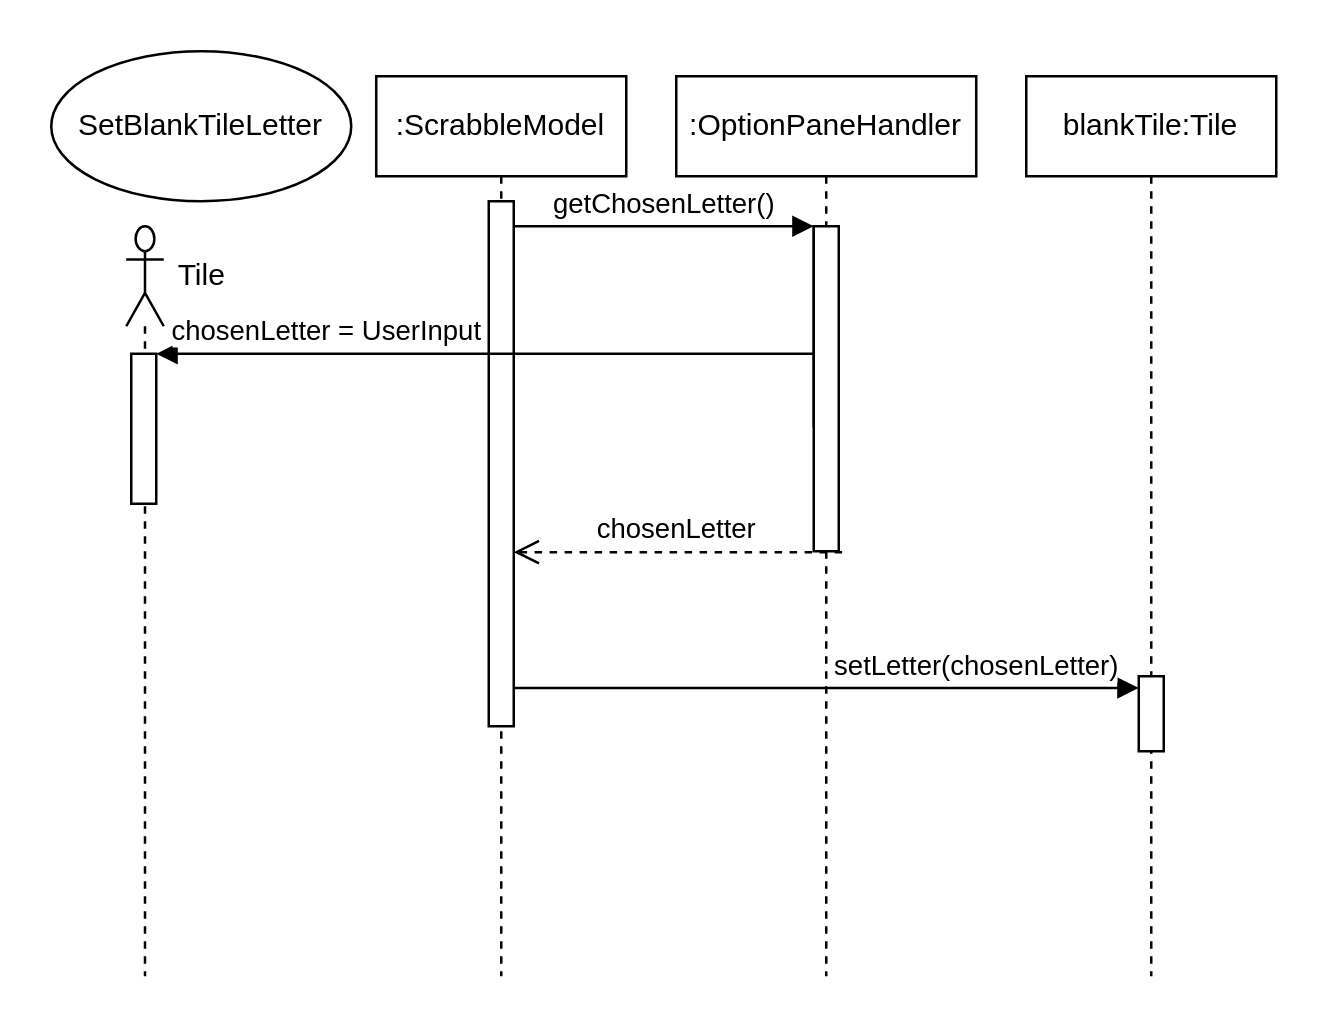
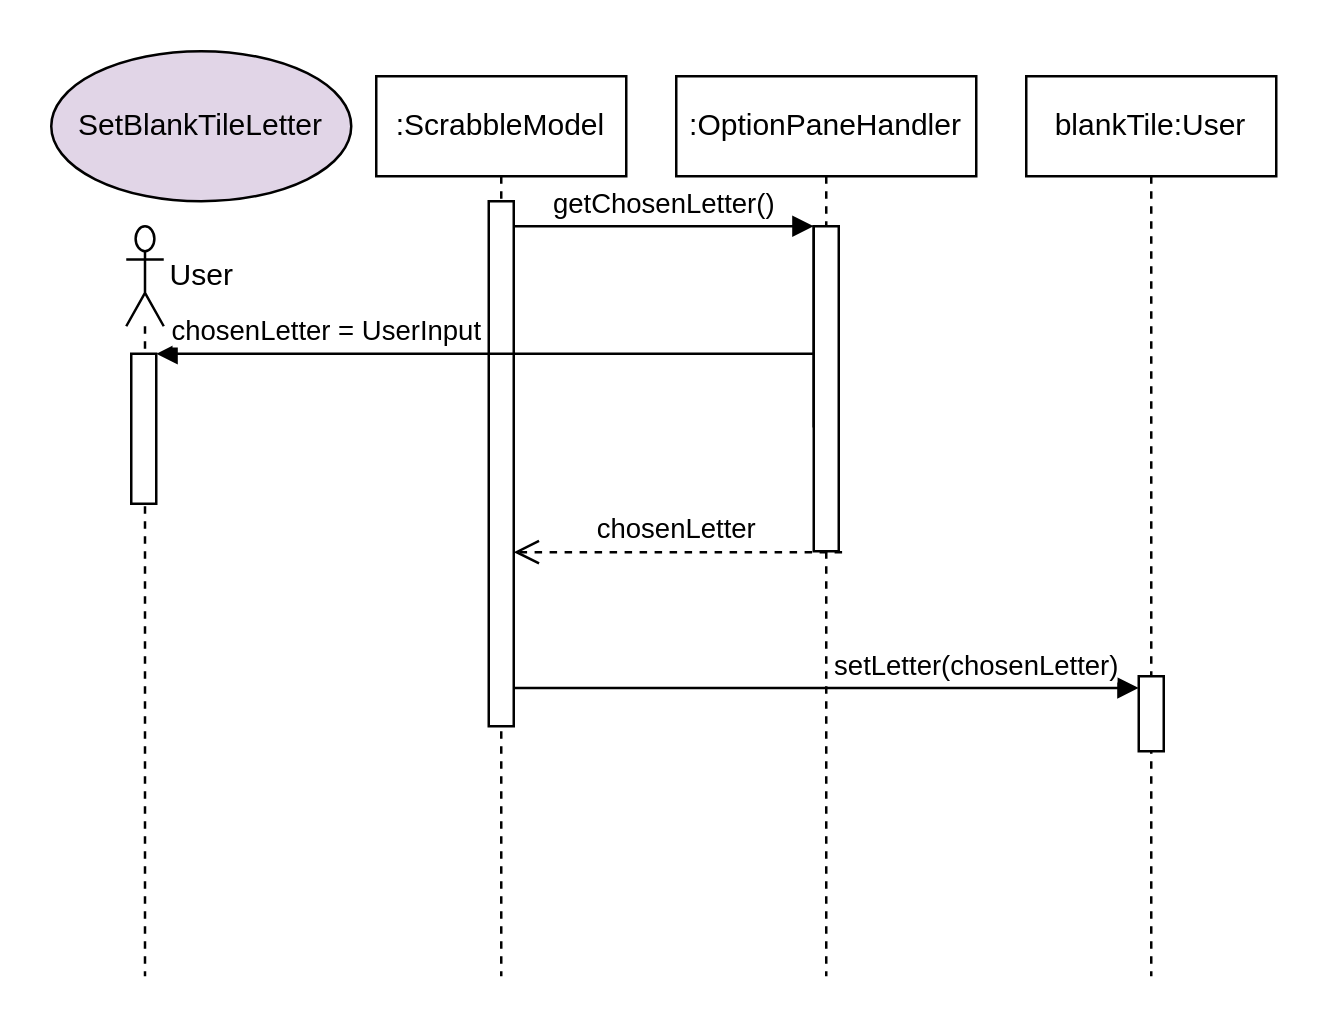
node "SetBlankTileLetter": fillcolor #ffffff -> #e1d5e7
node "blankTile:Tile": label "blankTile:Tile" -> "blankTile:User"
node "Tile": label "Tile" -> "User"
